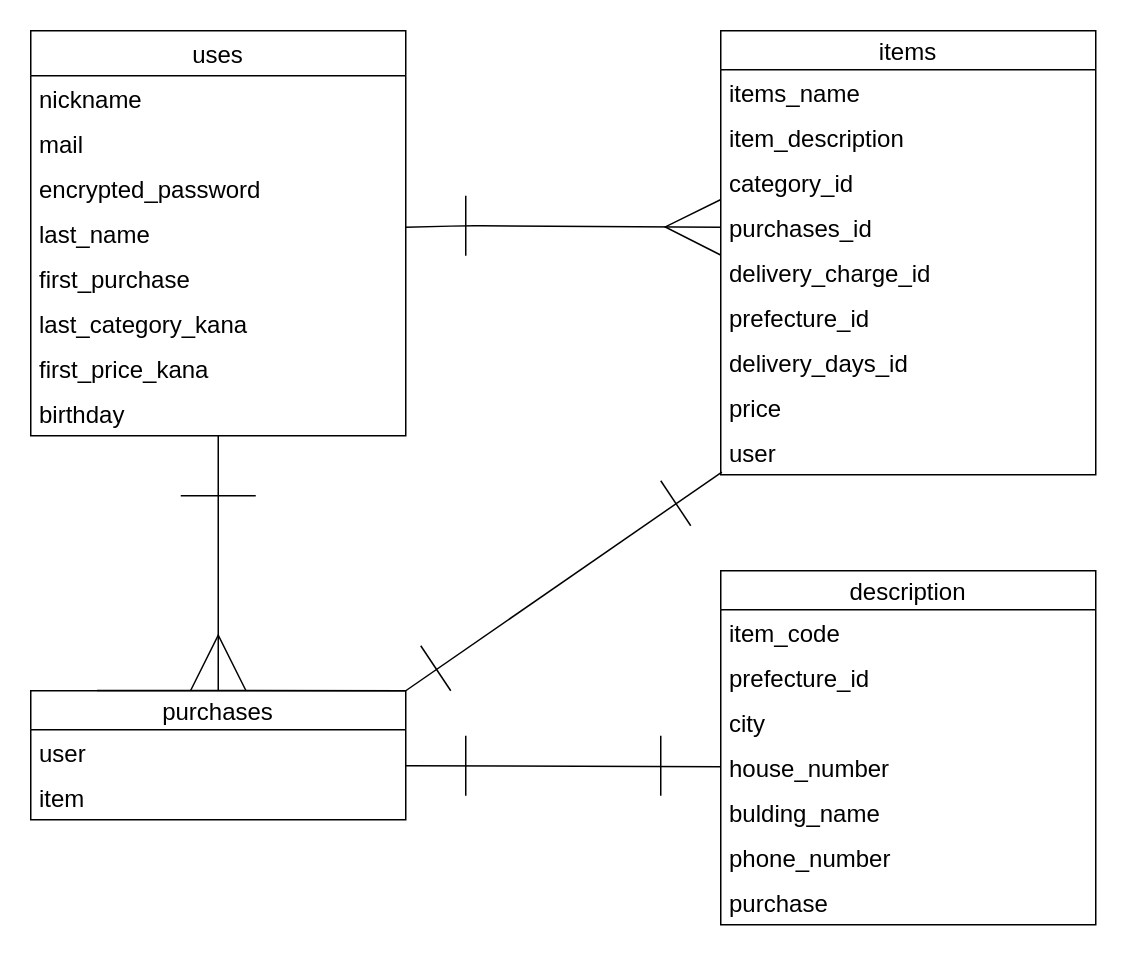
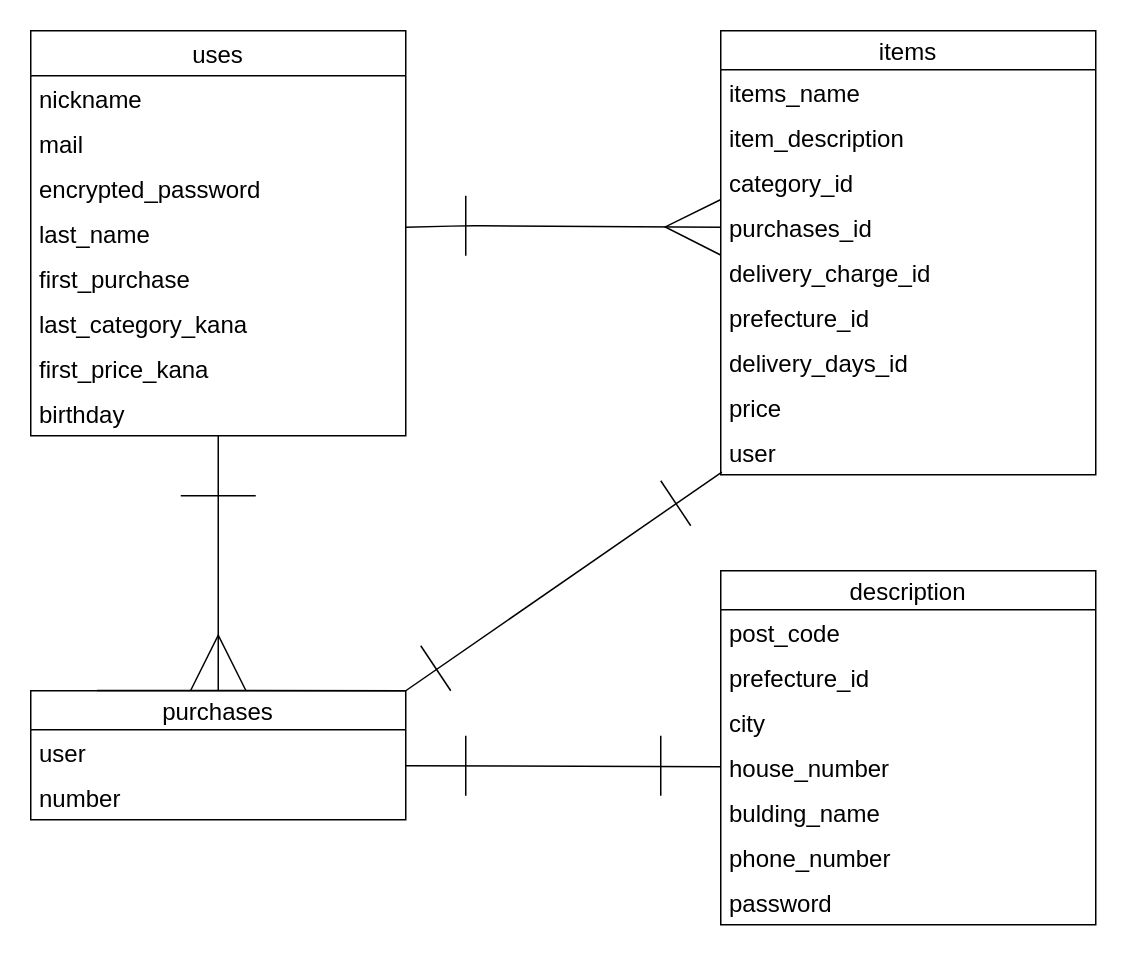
node "item_code": label "item_code" -> "post_code"
node "item": label "item" -> "number"
node "purchase": label "purchase" -> "password"
